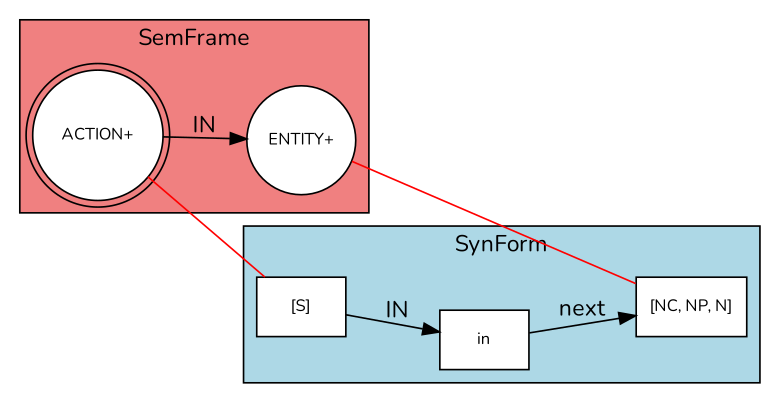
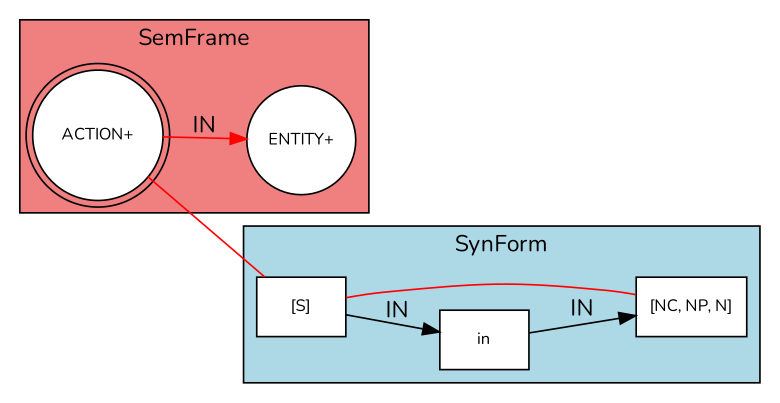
edge "ACTION+" -> "ENTITY+": color black -> red
edge "ENTITY+" -- "[NC, NP, N]": now "[S]" -- "[NC, NP, N]"
edge "in" -> "[NC, NP, N]": label "next" -> "IN"
